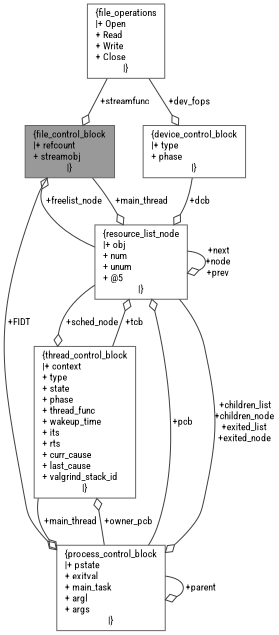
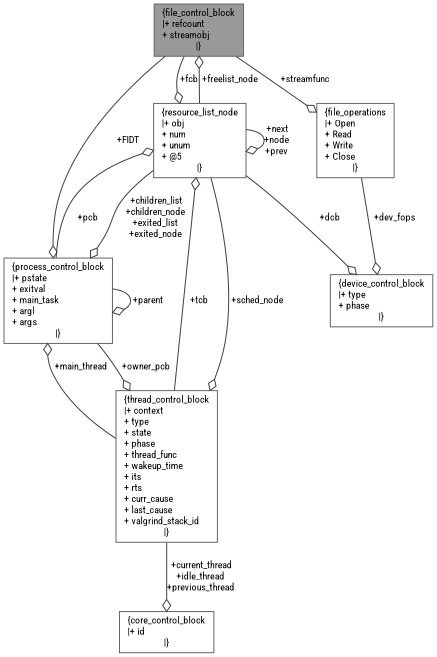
edge "{file_operations |+ Open + Read + Write + Close |}" -> "{file_control_block |+ refcount + streamobj |}": reversed
edge "{device_control_block |+ type + phase |}" -> "{resource_list_node |+ obj + num + unum + @5 |}": reversed
edge "{file_control_block |+ refcount + streamobj |}" -> "{resource_list_node |+ obj + num + unum + @5 |}": label " +main_thread" -> " +fcb"
node "{core_control_block |+ id |}": added
